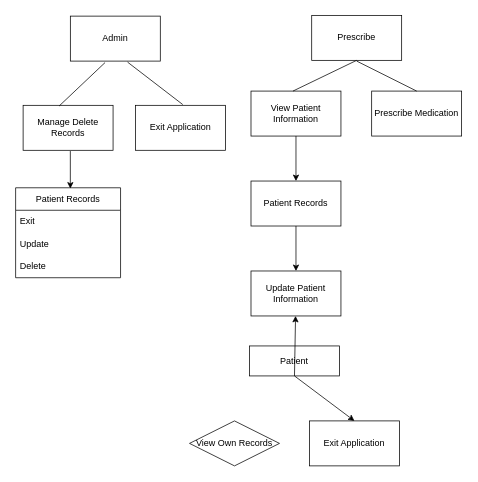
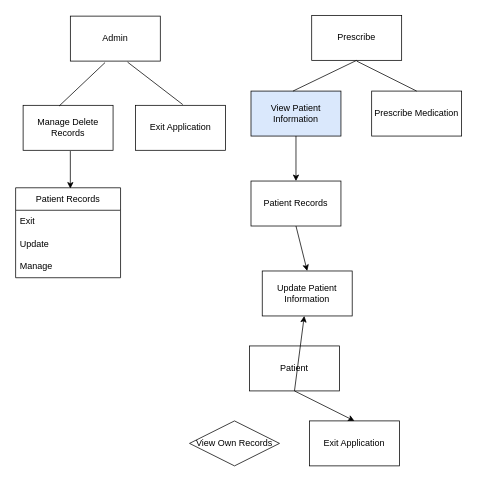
node "View Patient Information": fillcolor #ffffff -> #dae8fc
node "Delete": label "Delete" -> "Manage"
node "Update Patient Information": moved (296, 294) -> (307, 294)
node "Patient": size 90x30 -> 90x45
